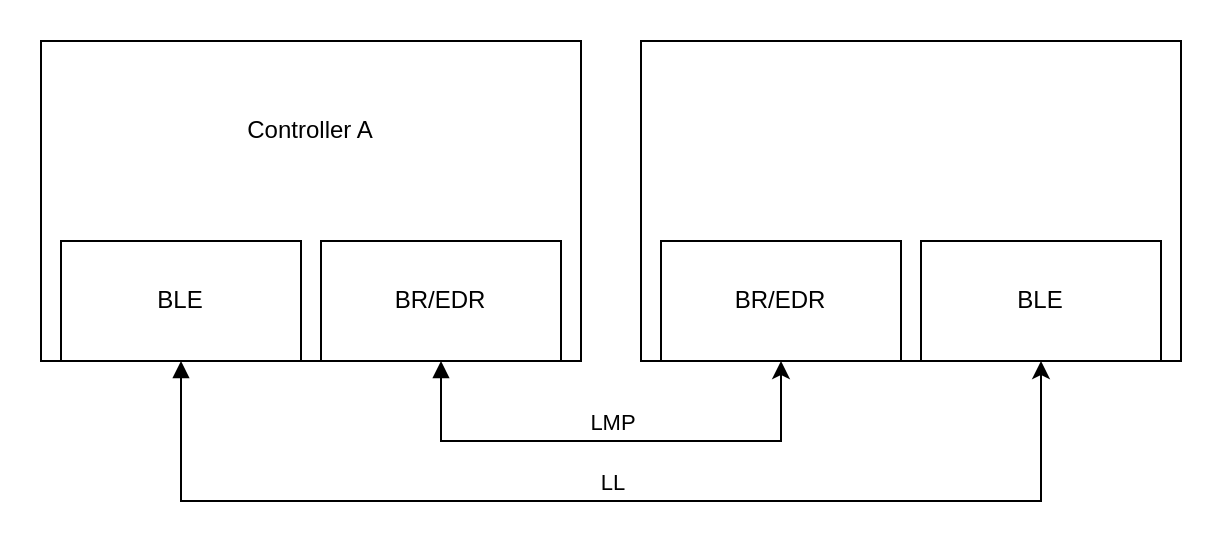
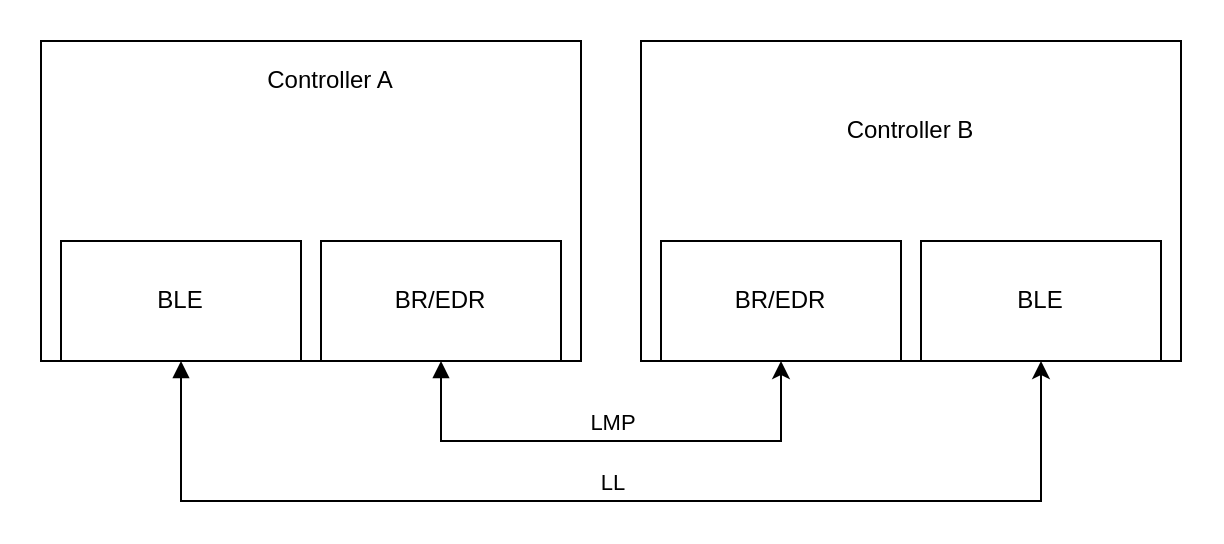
node "Controller A": moved (311, 131) -> (331, 81)
node "Controller B": added
